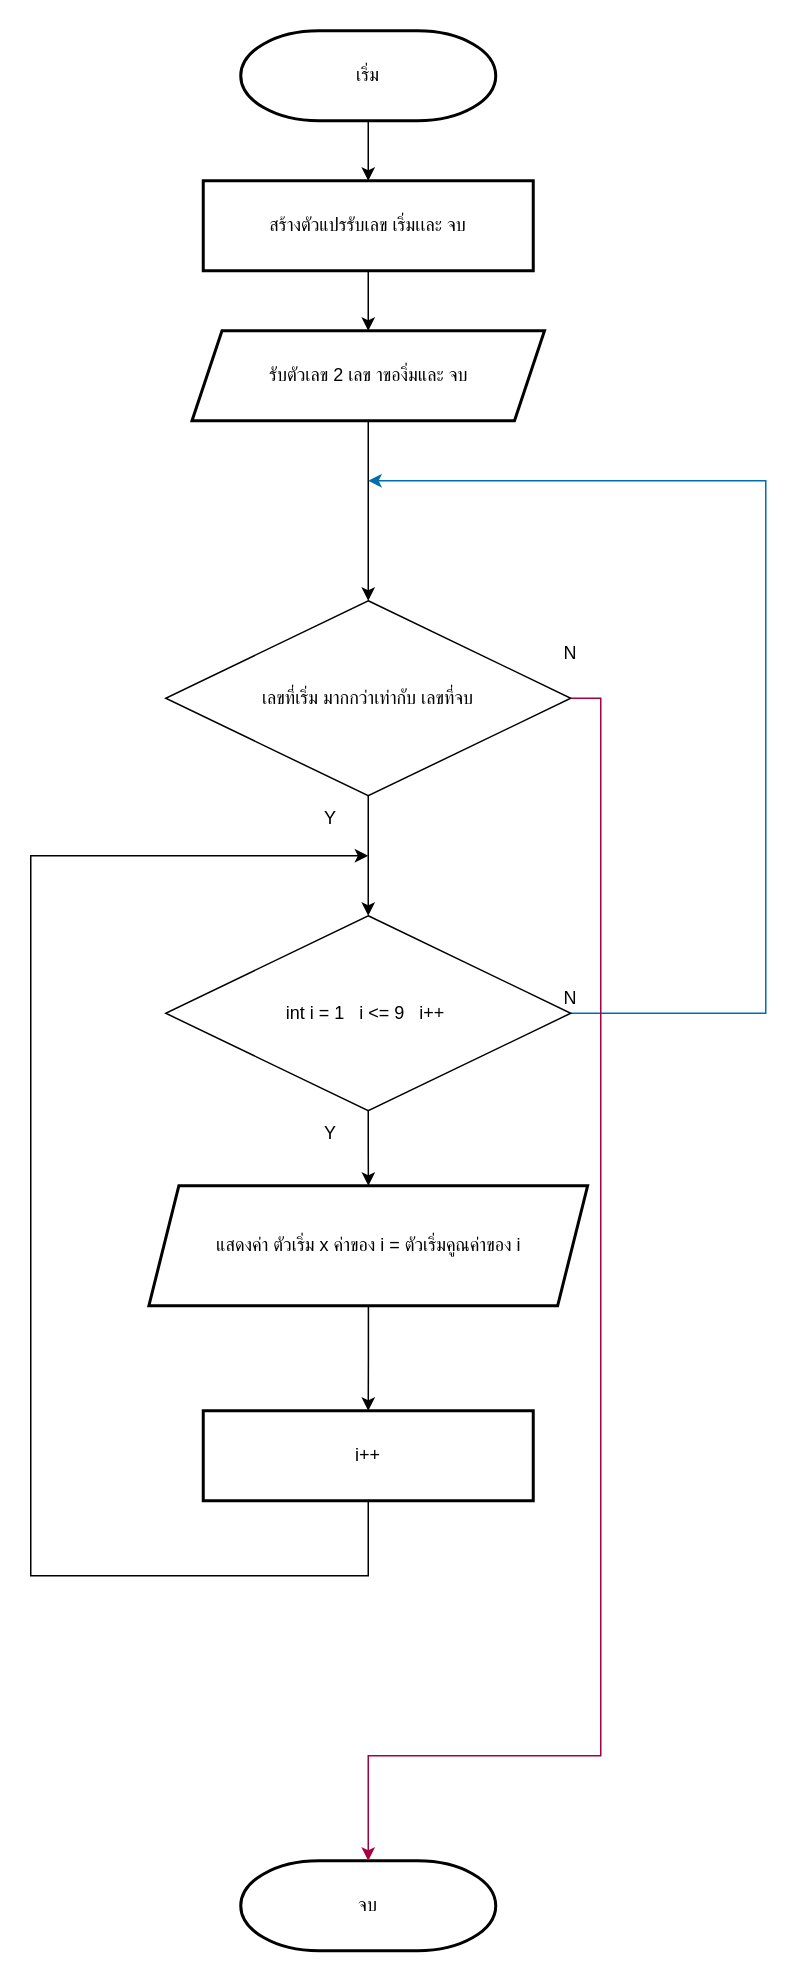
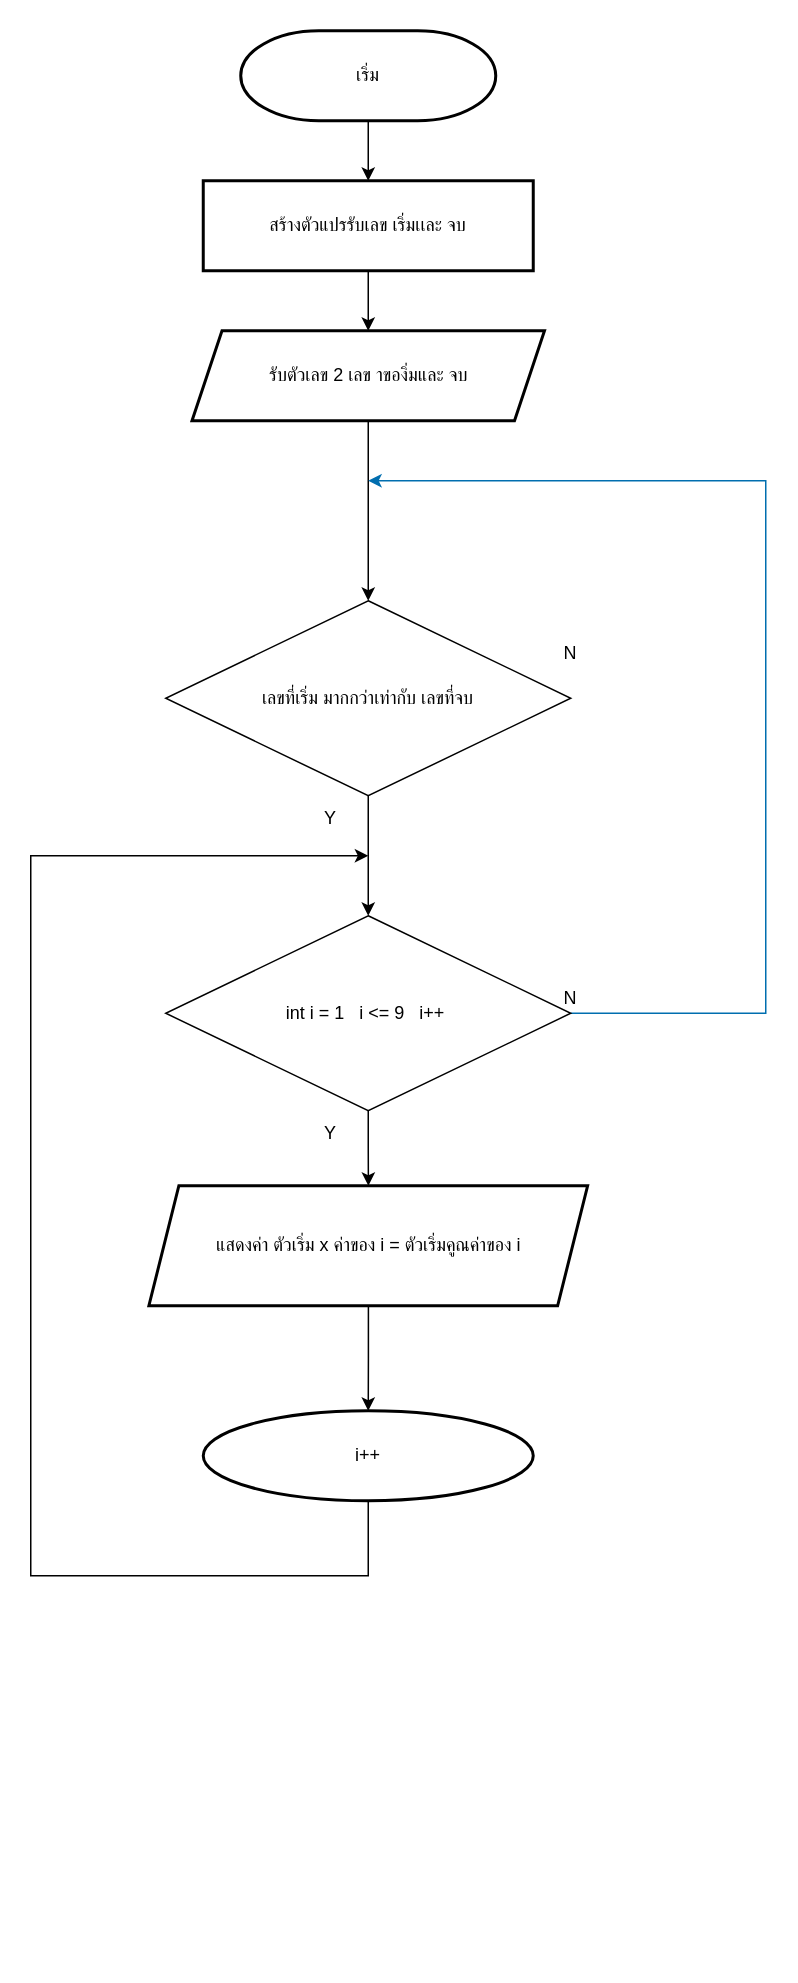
edge "เลขที่เริ่ม มากกว่าเท่ากับ เลขที่จบ" -> "จบ": removed
node "i++": shape rectangle -> ellipse
node "จบ": removed
